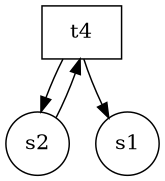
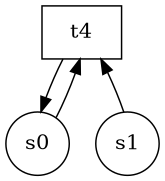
edge "t4" -> "s1": reversed
node "s2": label "s2" -> "s0"
